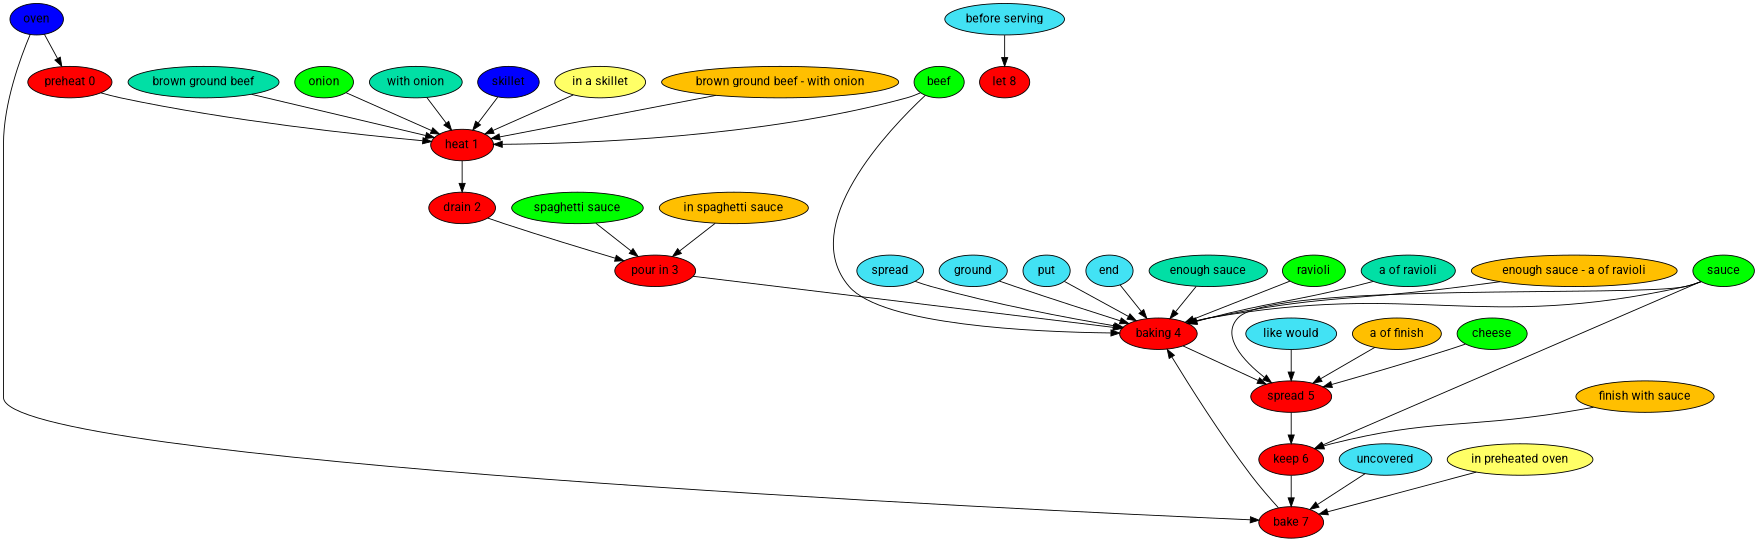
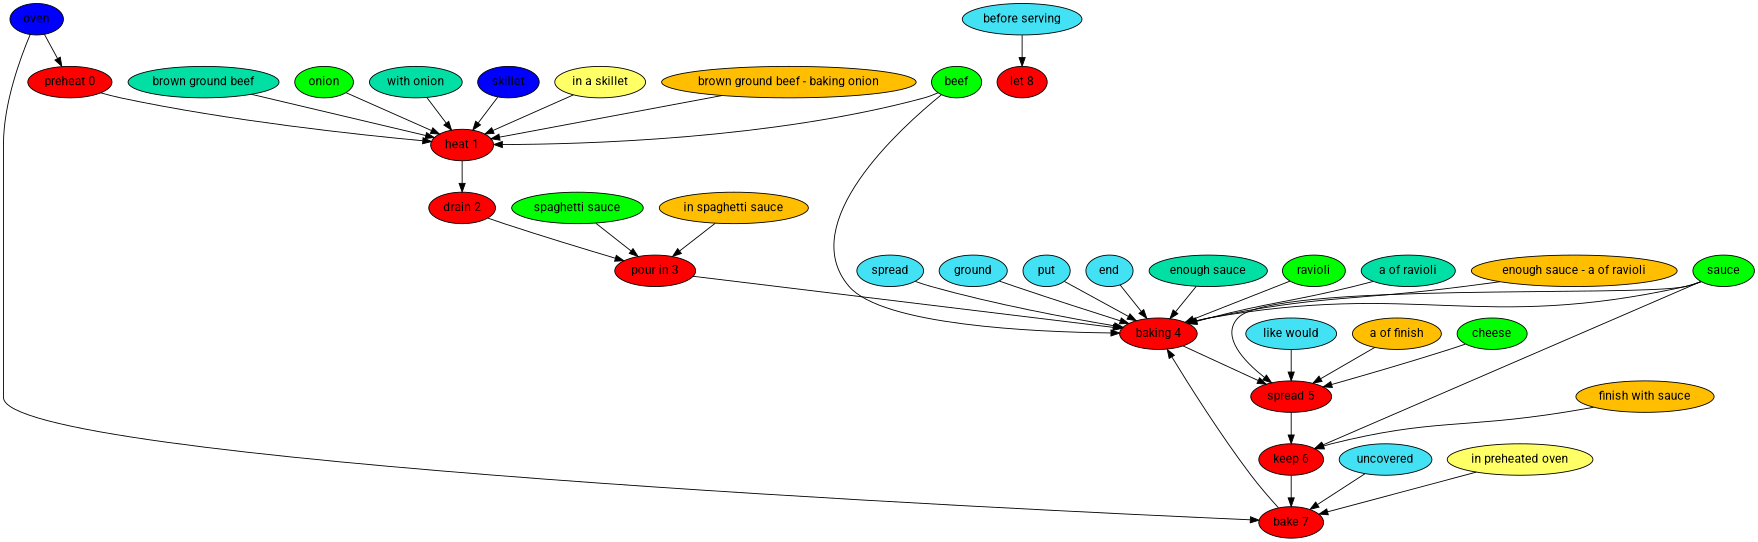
node "brown ground beef - with onion": label "brown ground beef - with onion" -> "brown ground beef - baking onion"
